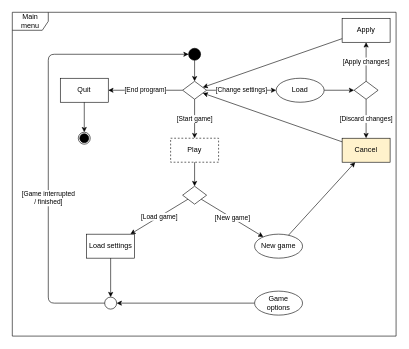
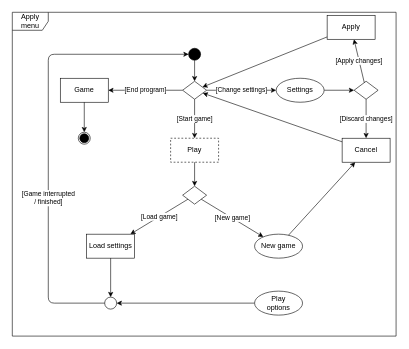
node "Main menu": label "Main menu" -> "Apply menu"
node "Apply": moved (366, 30) -> (351, 27)
node "Quit": label "Quit" -> "Game"
node "Load": label "Load" -> "Settings"
node "Cancel": fillcolor #fff2cc -> #ffffff
node "Game options": label "Game options" -> "Play options"
